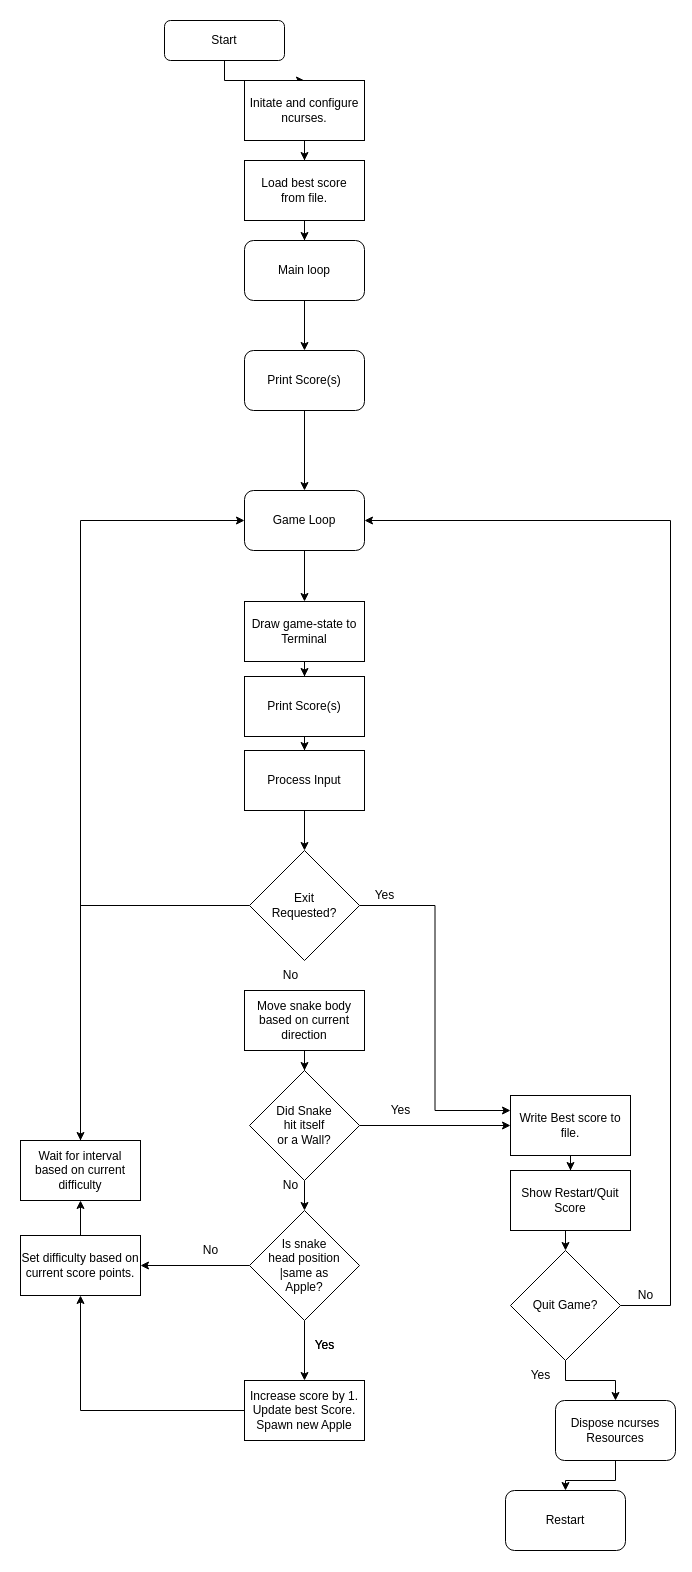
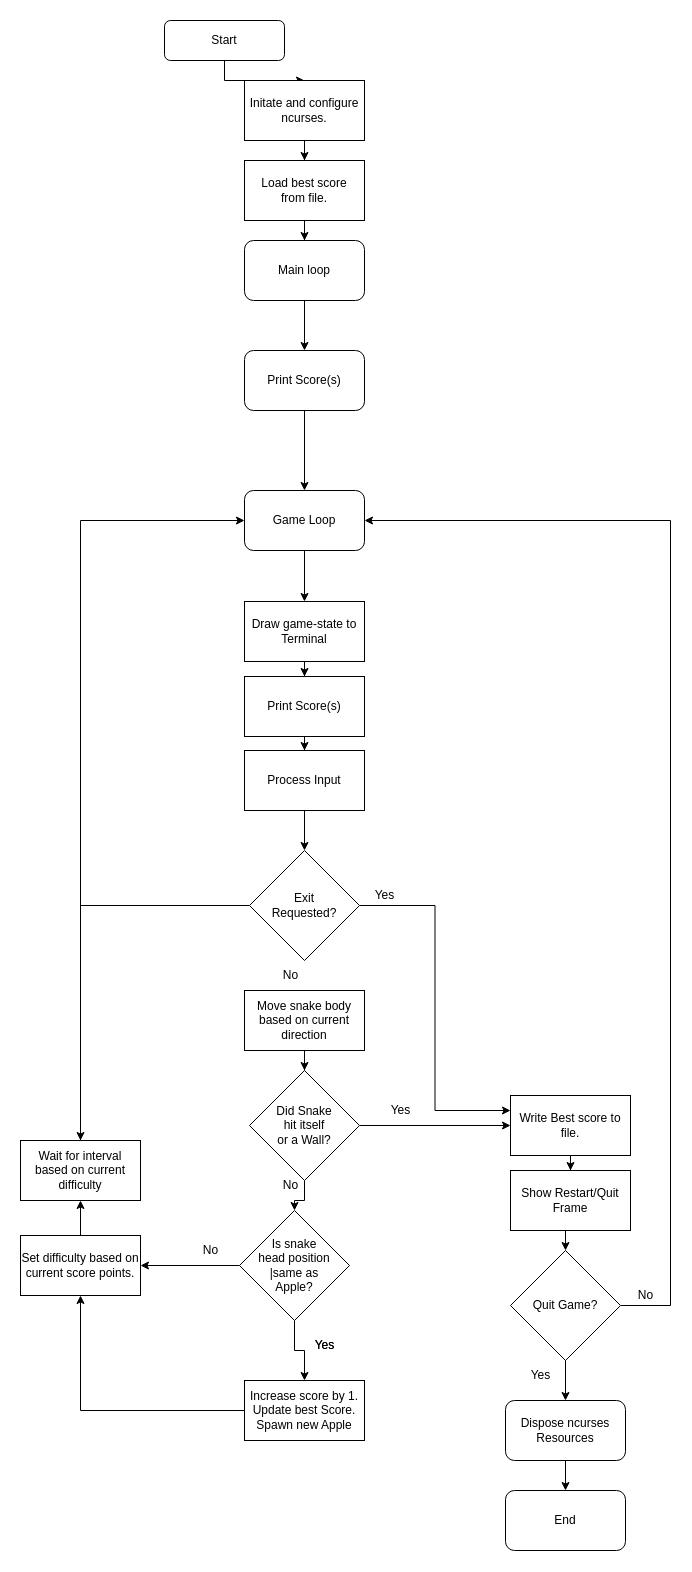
node "Show Restart/Quit Score": label "Show Restart/Quit Score" -> "Show Restart/Quit Frame"
node "Is snake head position |same as Apple?": moved (305, 1266) -> (295, 1266)
node "Dispose ncurses Resources": moved (616, 1431) -> (566, 1431)
node "Restart": label "Restart" -> "End"
